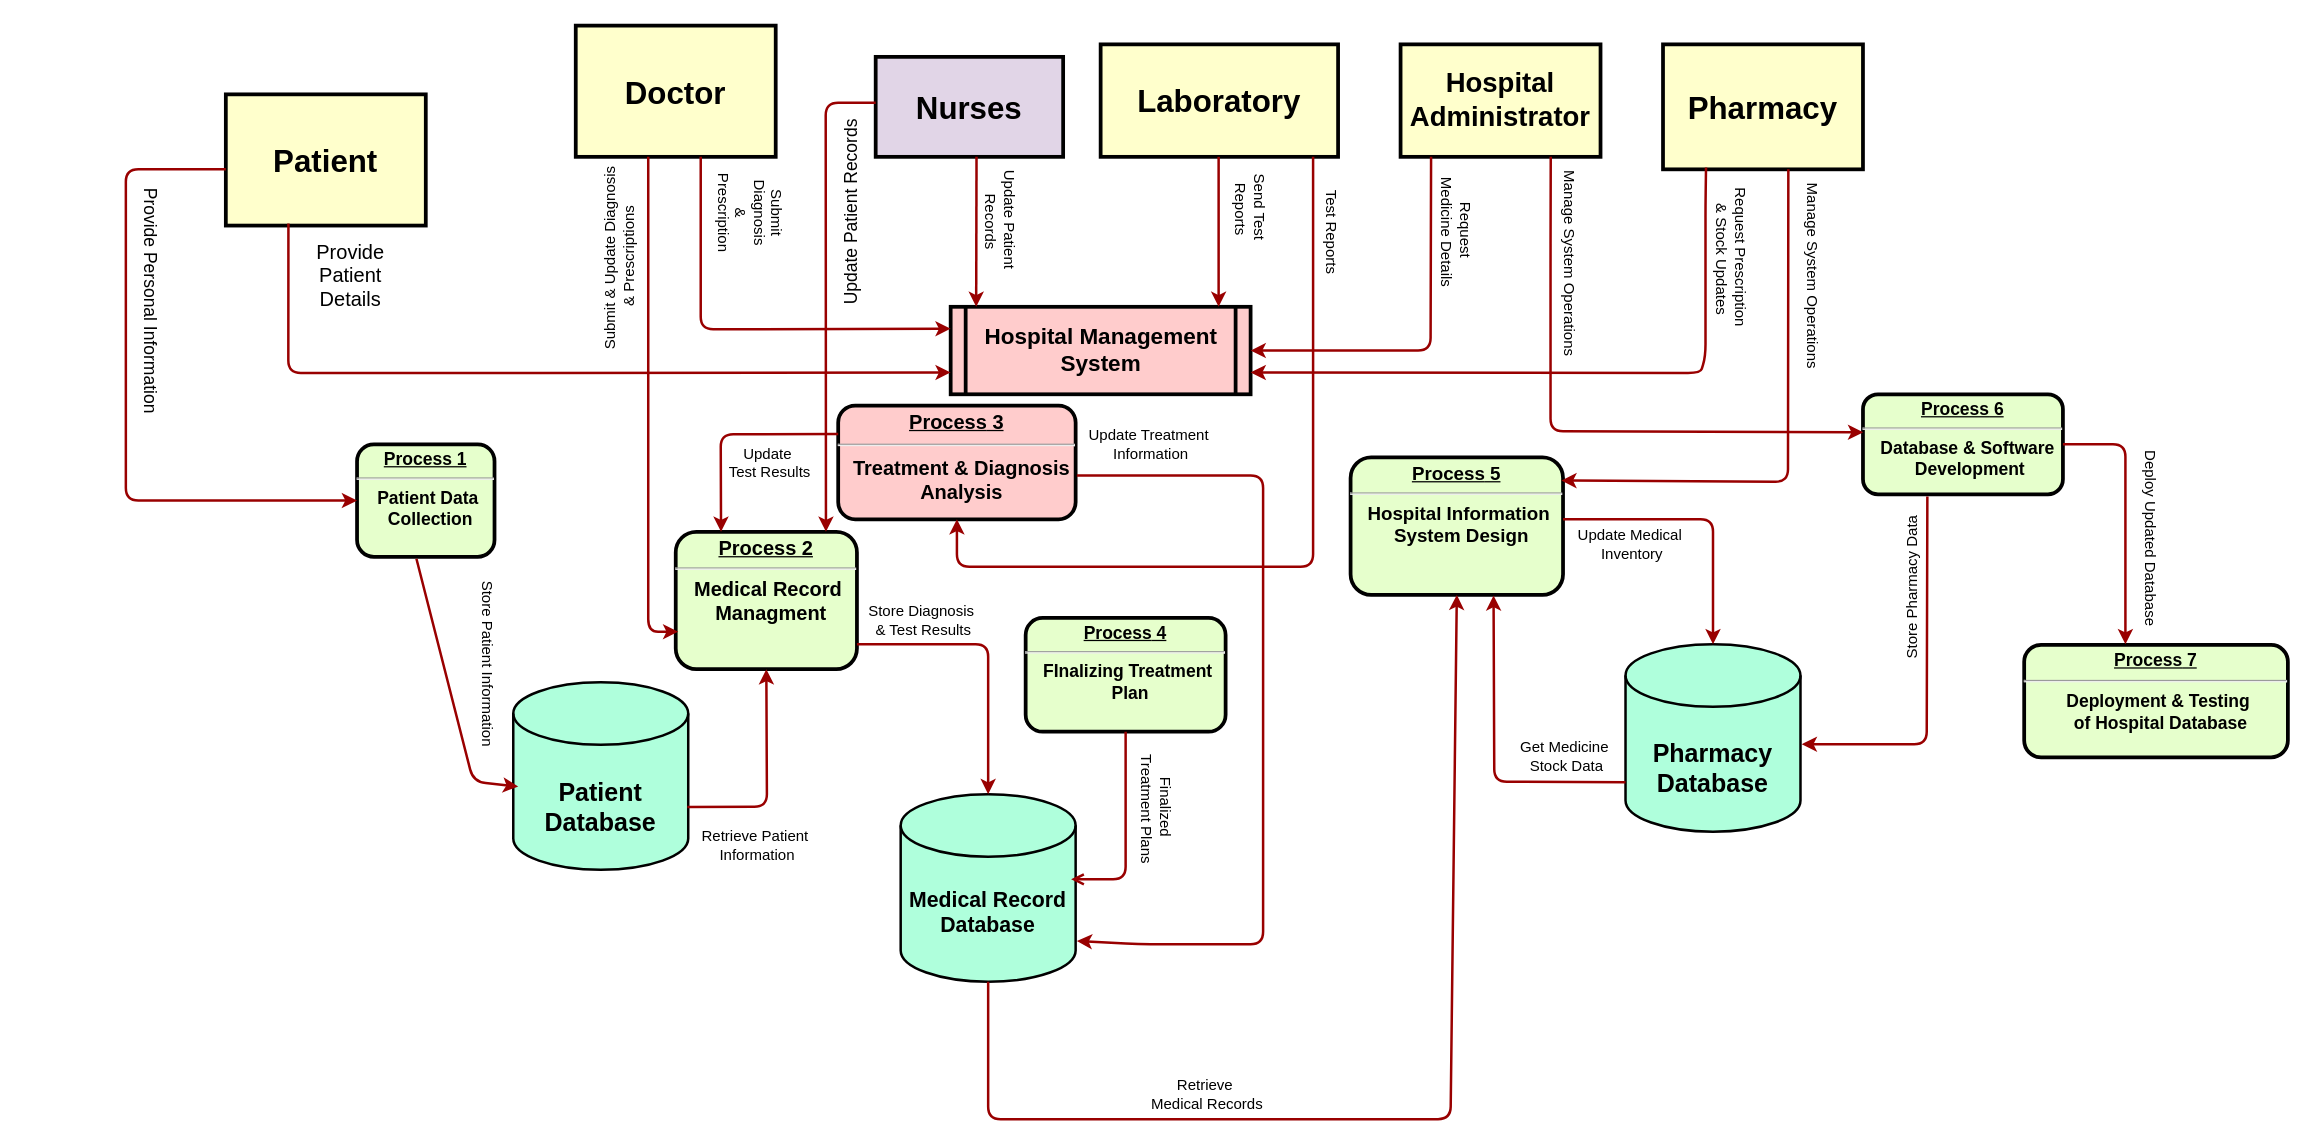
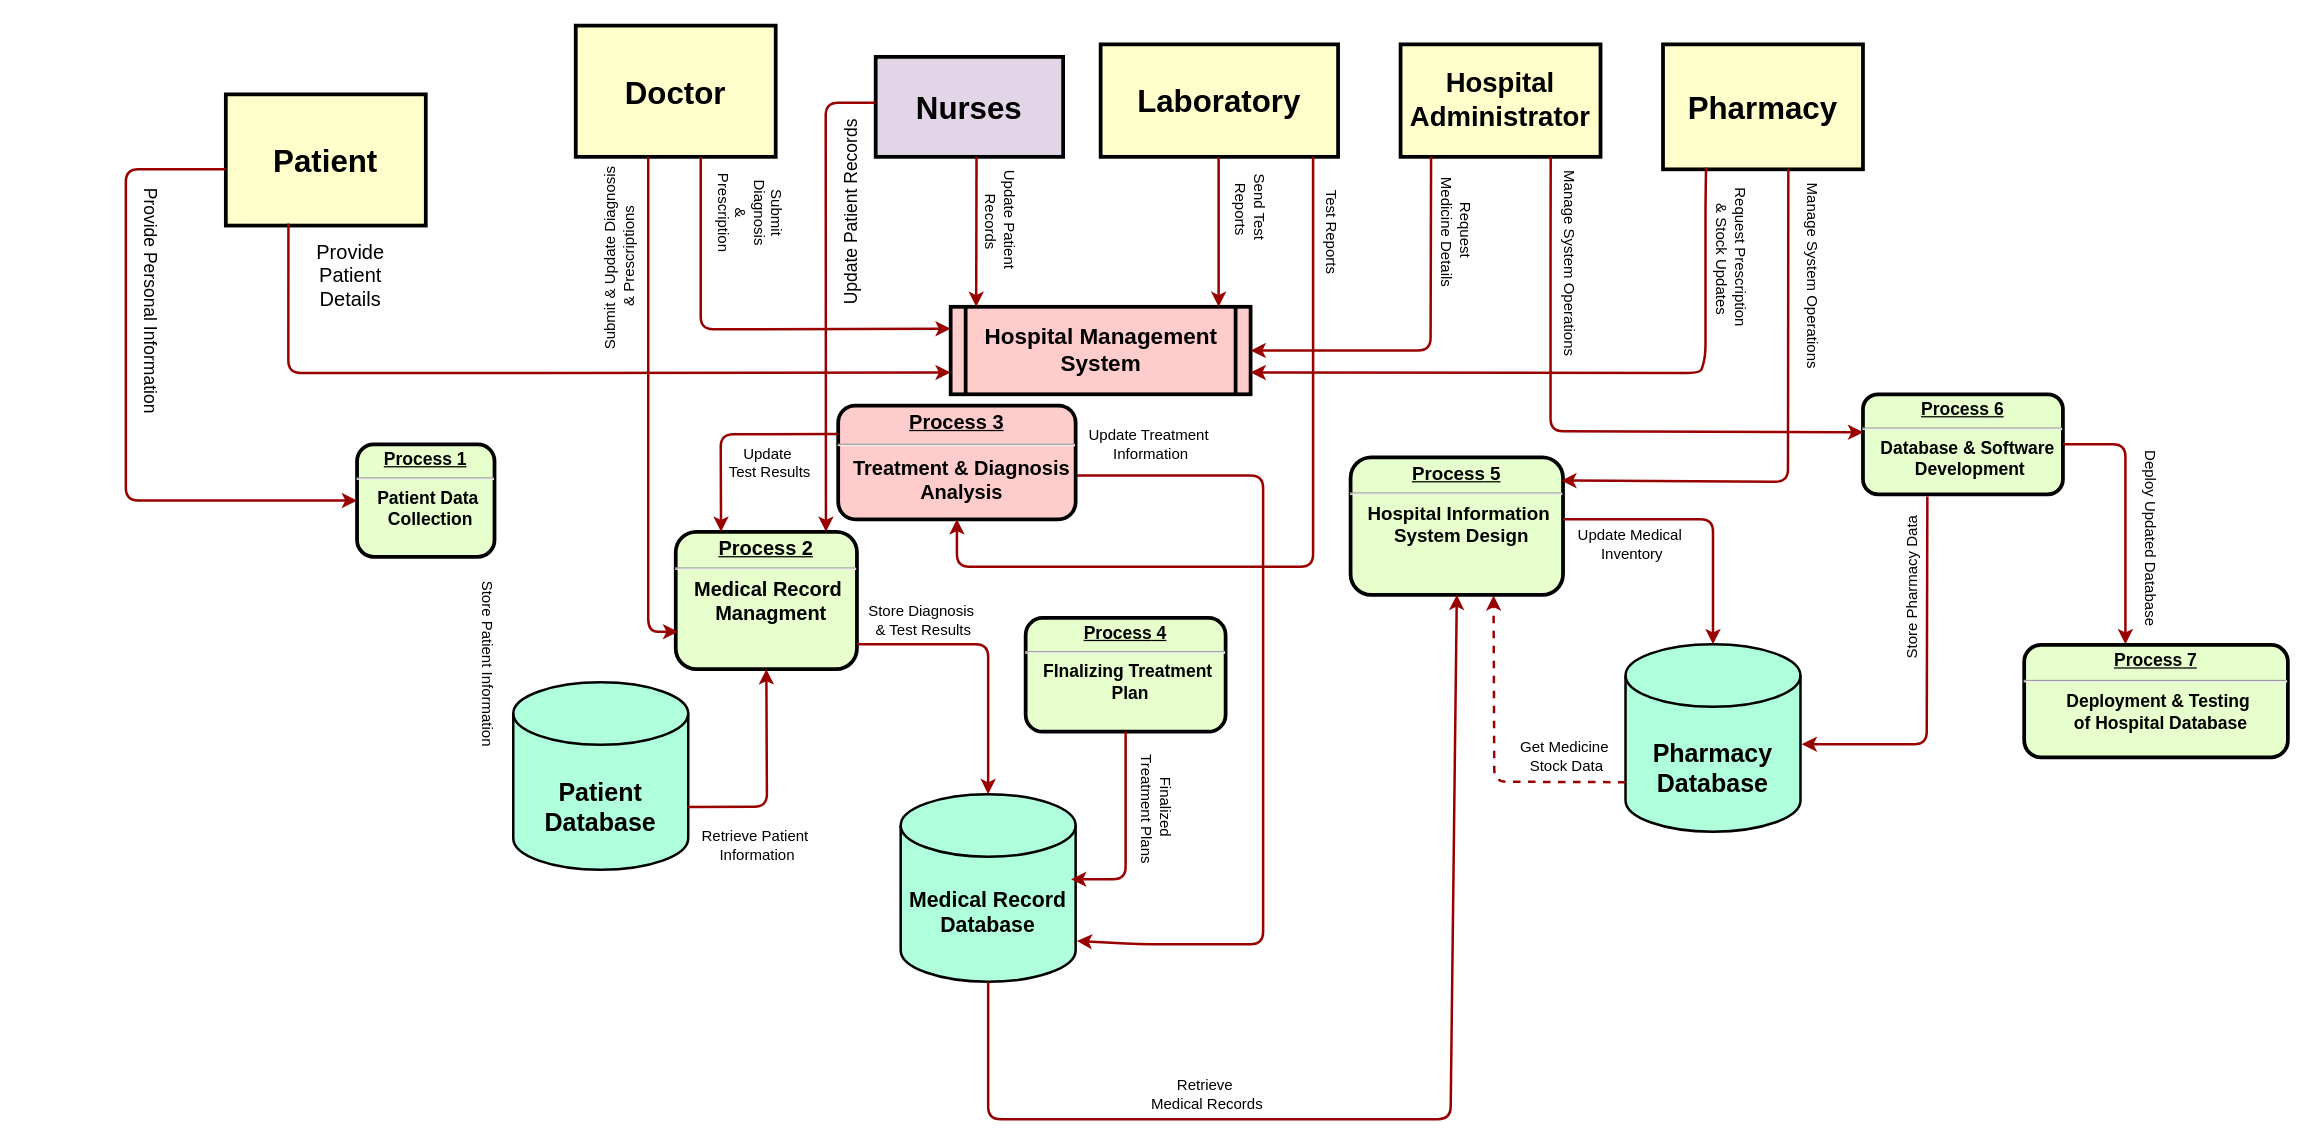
edge "Process 1 Patient Data Collection" -> "Patient Database": removed
edge "Pharmacy Database" -> "Process 5 Hospital Information System Design": style solid -> dashed
edge "Process 4 FInalizing Treatment Plan" -> "Medical Record Database": arrowhead open -> classic
